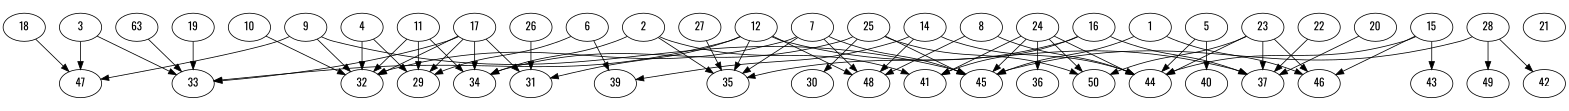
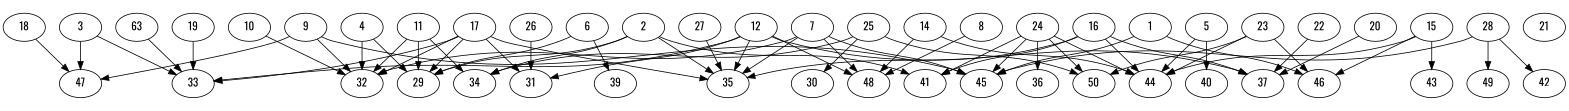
edge "17" -> "34": now "17" -> "35"
edge "23" -> "37": removed
edge "25" -> "45": removed
edge "2" -> "29": added
edge "8" -> "44": now "16" -> "44"
edge "14" -> "39": removed
